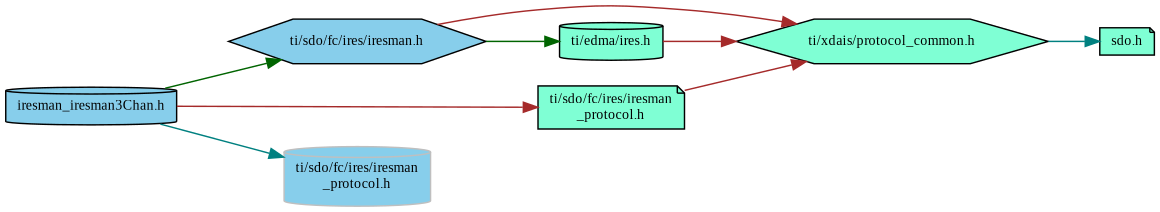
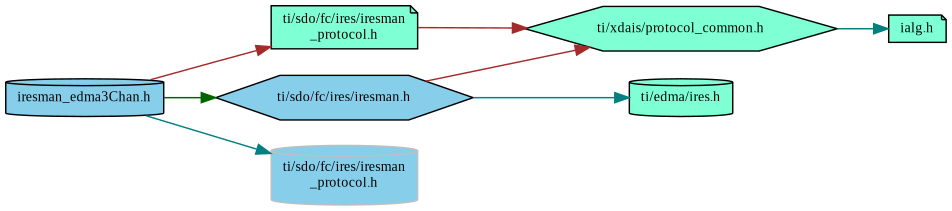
edge "ti/sdo/fc/ires/iresman.h" -> "ti/edma/ires.h": color darkgreen -> teal
edge "ti/edma/ires.h" -> "ti/xdais/protocol_common.h": removed
node "sdo.h": label "sdo.h" -> "ialg.h"
node "iresman_iresman3Chan.h": label "iresman_iresman3Chan.h" -> "iresman_edma3Chan.h"
